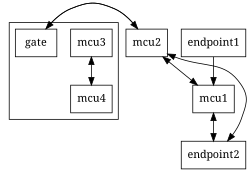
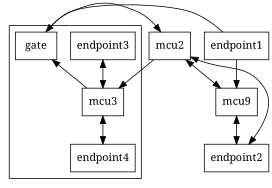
edge "mcu2" -> "gate": now "endpoint1" -> "gate"
node "endpoint3": added
node "mcu4": label "mcu4" -> "endpoint4"
node "mcu1": label "mcu1" -> "mcu9"
